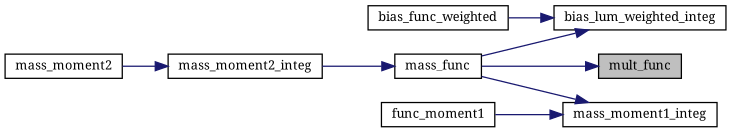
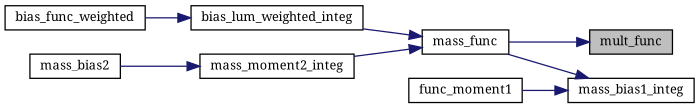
edge "mass_func" -> "bias_lum_weighted_integ": reversed
node "mass_moment2": label "mass_moment2" -> "mass_bias2"
node "mass_moment1_integ": label "mass_moment1_integ" -> "mass_bias1_integ"
